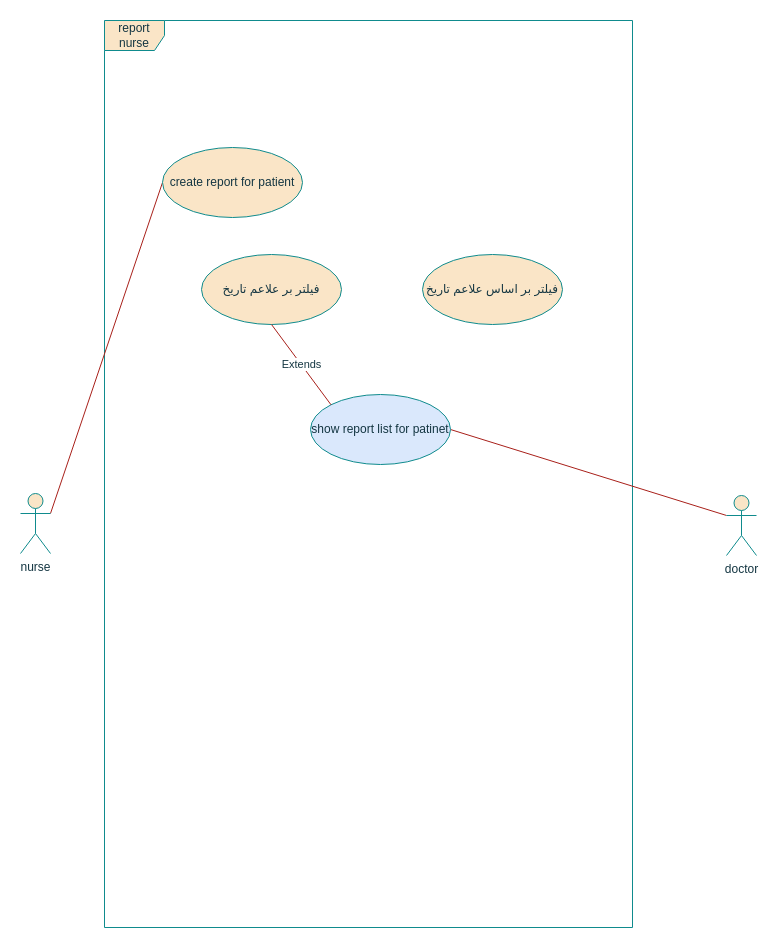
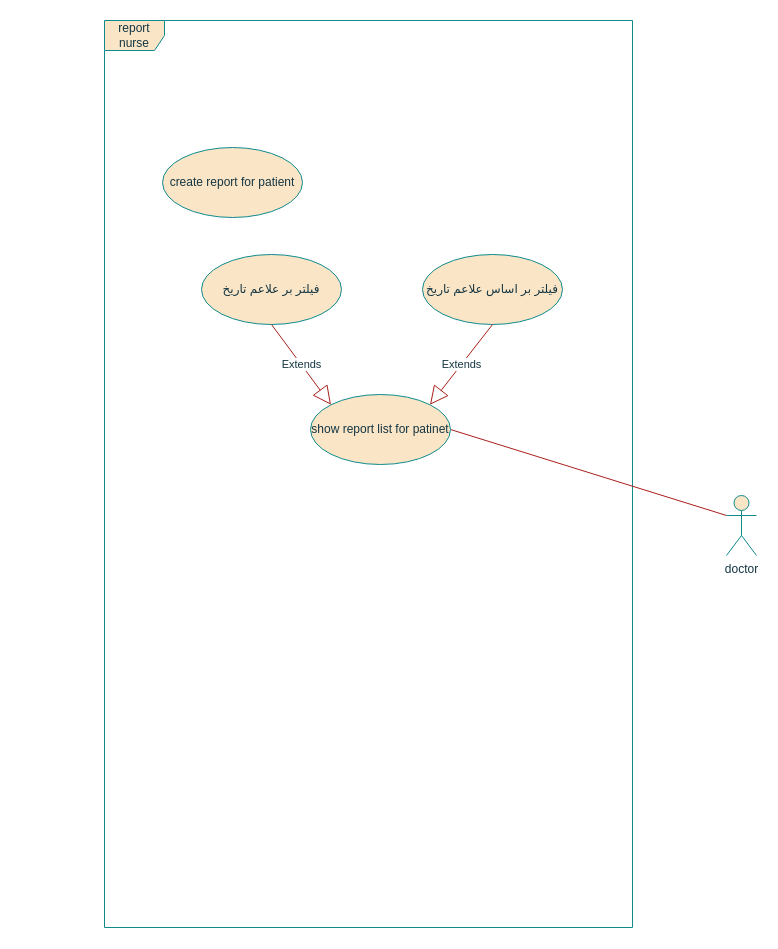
edge "create report for patient" -- "nurse": removed
edge "فیلتر بر اساس علاعم تاریخ" -> "show report list for patinet": added, label "Extends"
edge "فیلتر بر علاعم تاریخ" -- "show report list for patinet": arrowhead none -> block
node "show report list for patinet": fillcolor #dae8fc -> #fae5c7
node "nurse": removed
